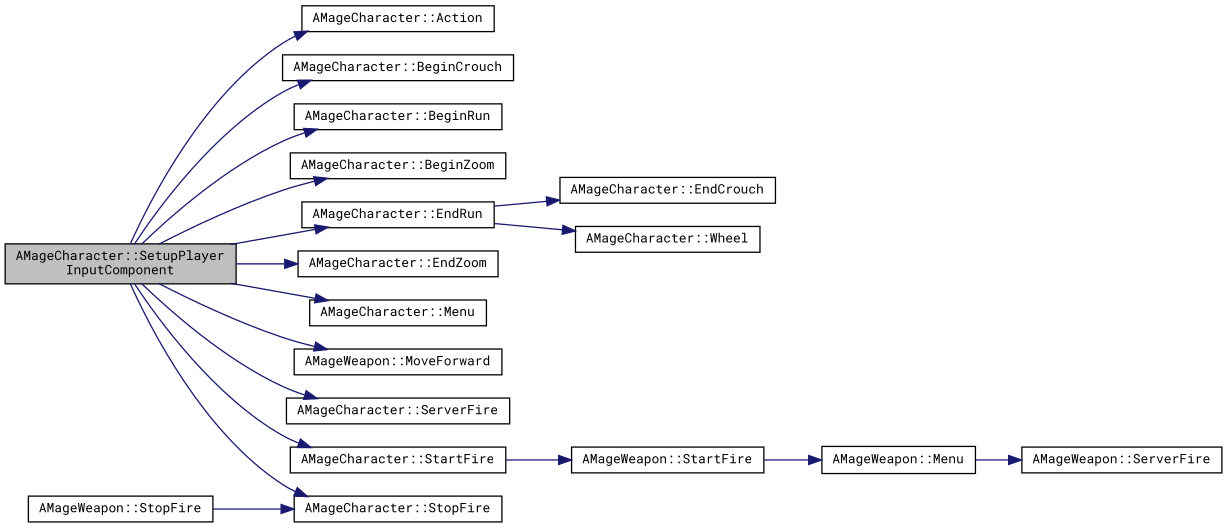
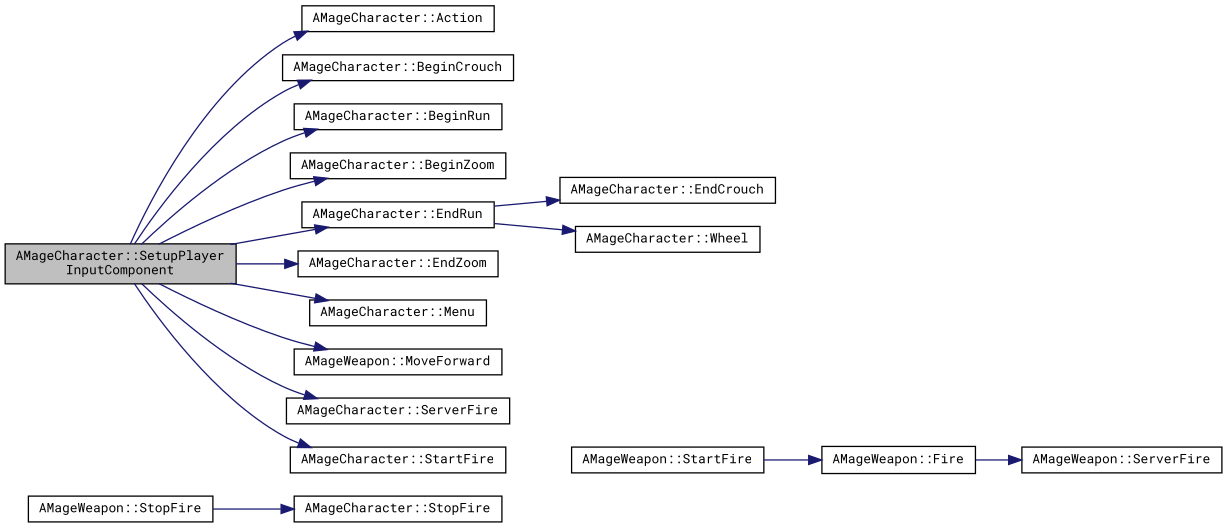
edge "AMageCharacter::SetupPlayer InputComponent" -> "AMageCharacter::StopFire": removed
edge "AMageCharacter::StartFire" -> "AMageWeapon::StartFire": removed
node "AMageWeapon::Menu": label "AMageWeapon::Menu" -> "AMageWeapon::Fire"
